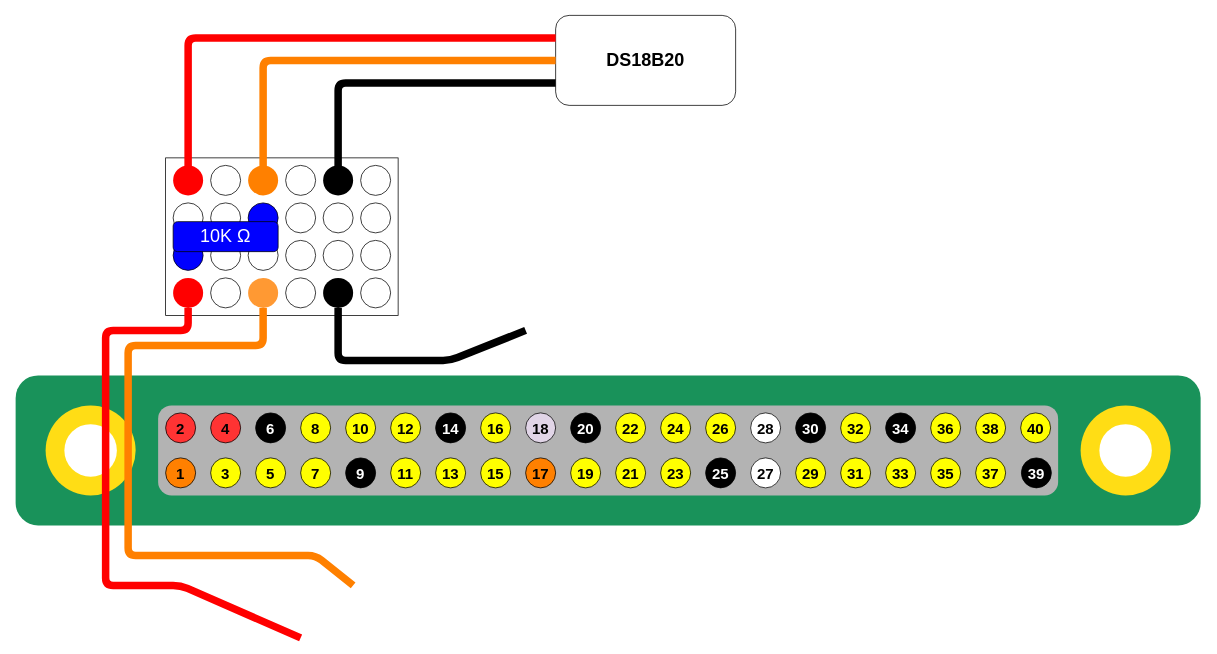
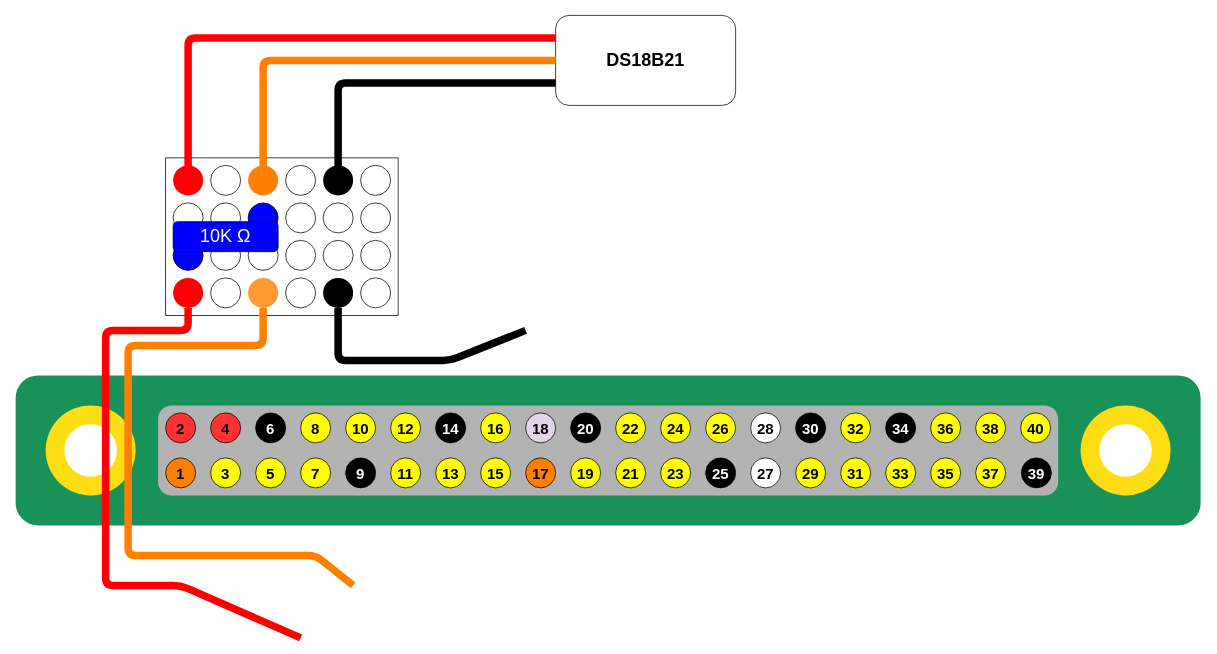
node "DS18B20": label "DS18B20" -> "DS18B21"
